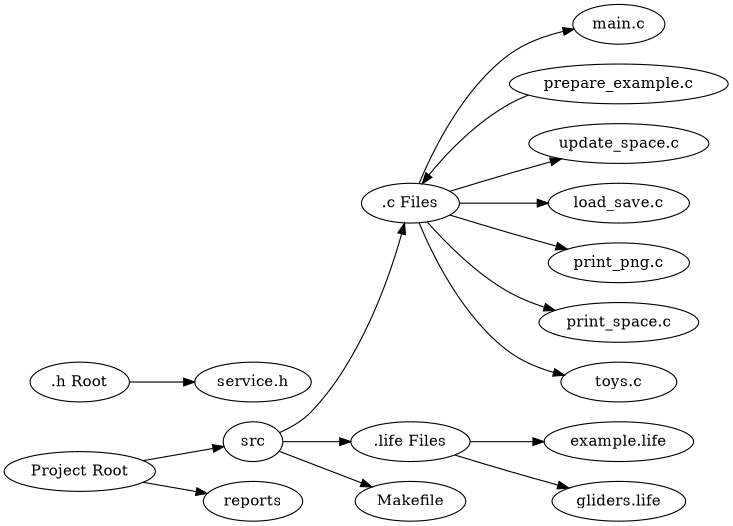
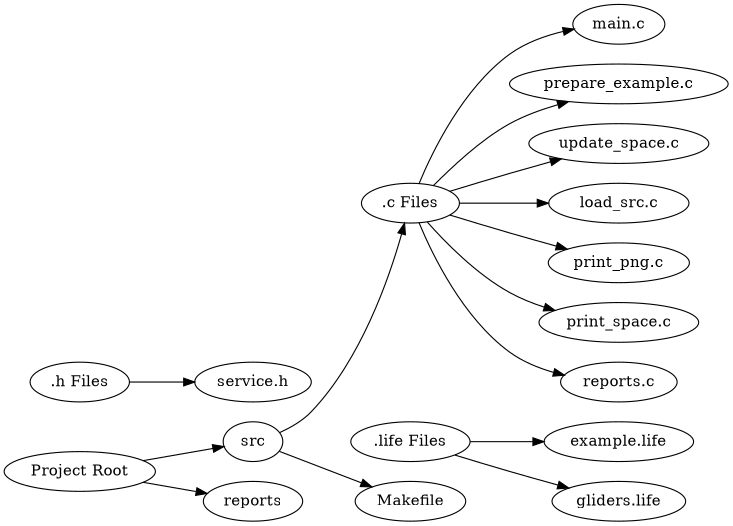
edge "prepare_example.c" -> ".c Files": reversed
node "load_save.c": label "load_save.c" -> "load_src.c"
node ".h Root": label ".h Root" -> ".h Files"
node "toys.c": label "toys.c" -> "reports.c"
edge "src" -> ".life Files": removed
